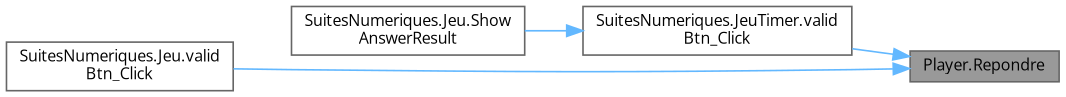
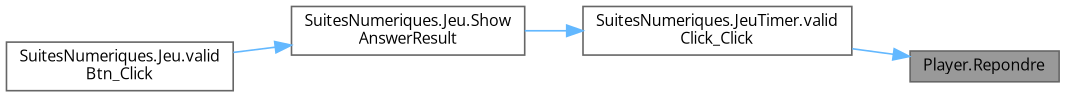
node "SuitesNumeriques.JeuTimer.valid Btn_Click": label "SuitesNumeriques.JeuTimer.valid Btn_Click" -> "SuitesNumeriques.JeuTimer.valid Click_Click"
edge "SuitesNumeriques.Jeu.valid Btn_Click" -> "Player.Repondre": now "SuitesNumeriques.Jeu.valid Btn_Click" -> "SuitesNumeriques.Jeu.Show AnswerResult"
